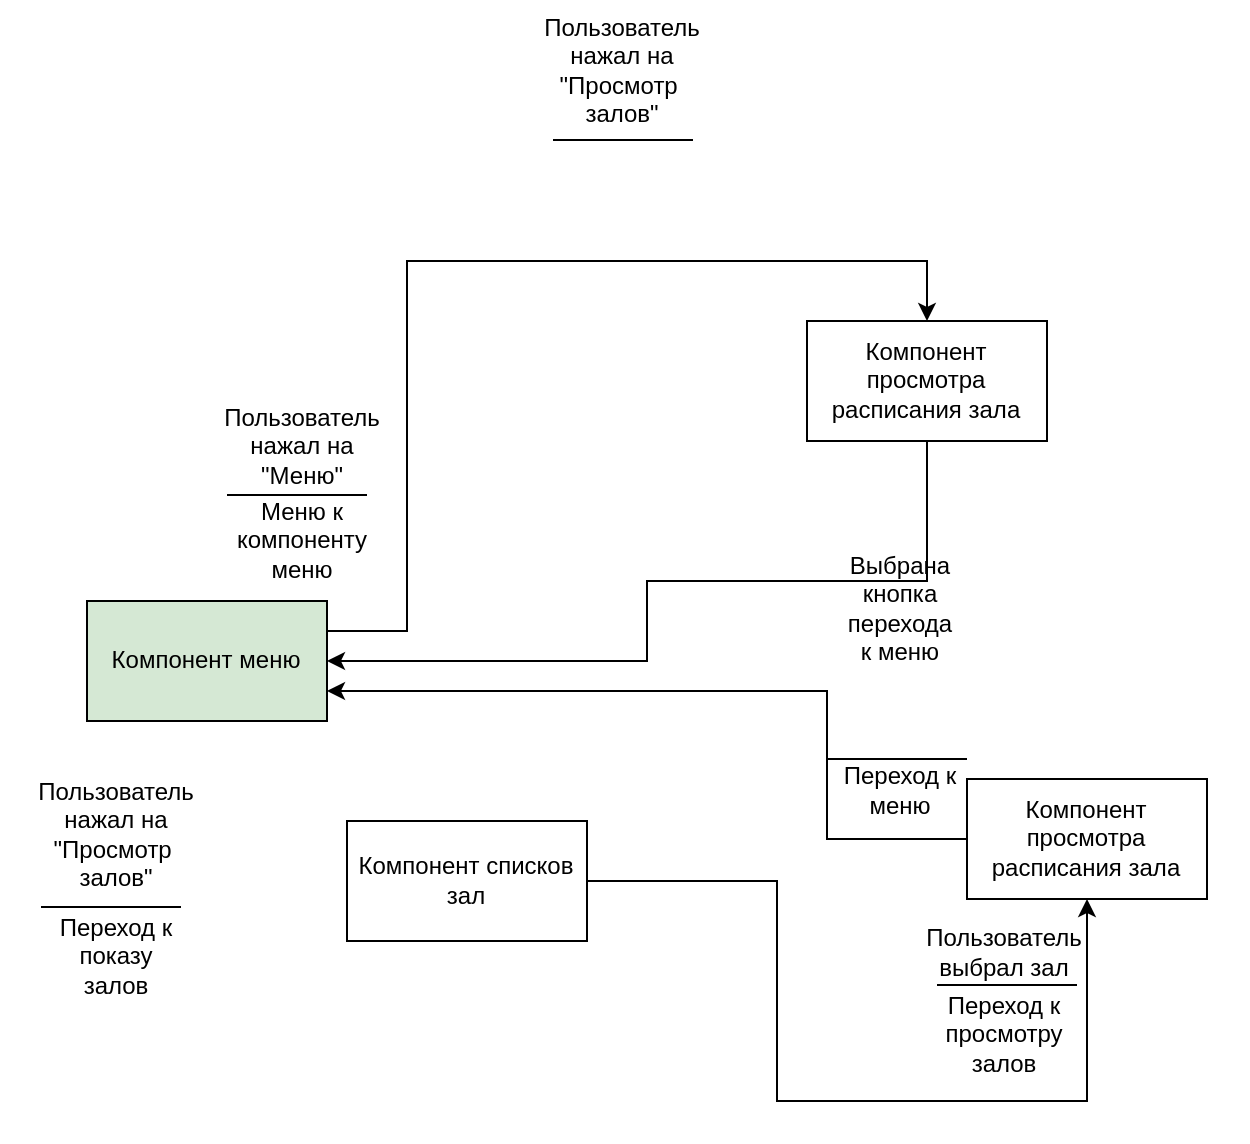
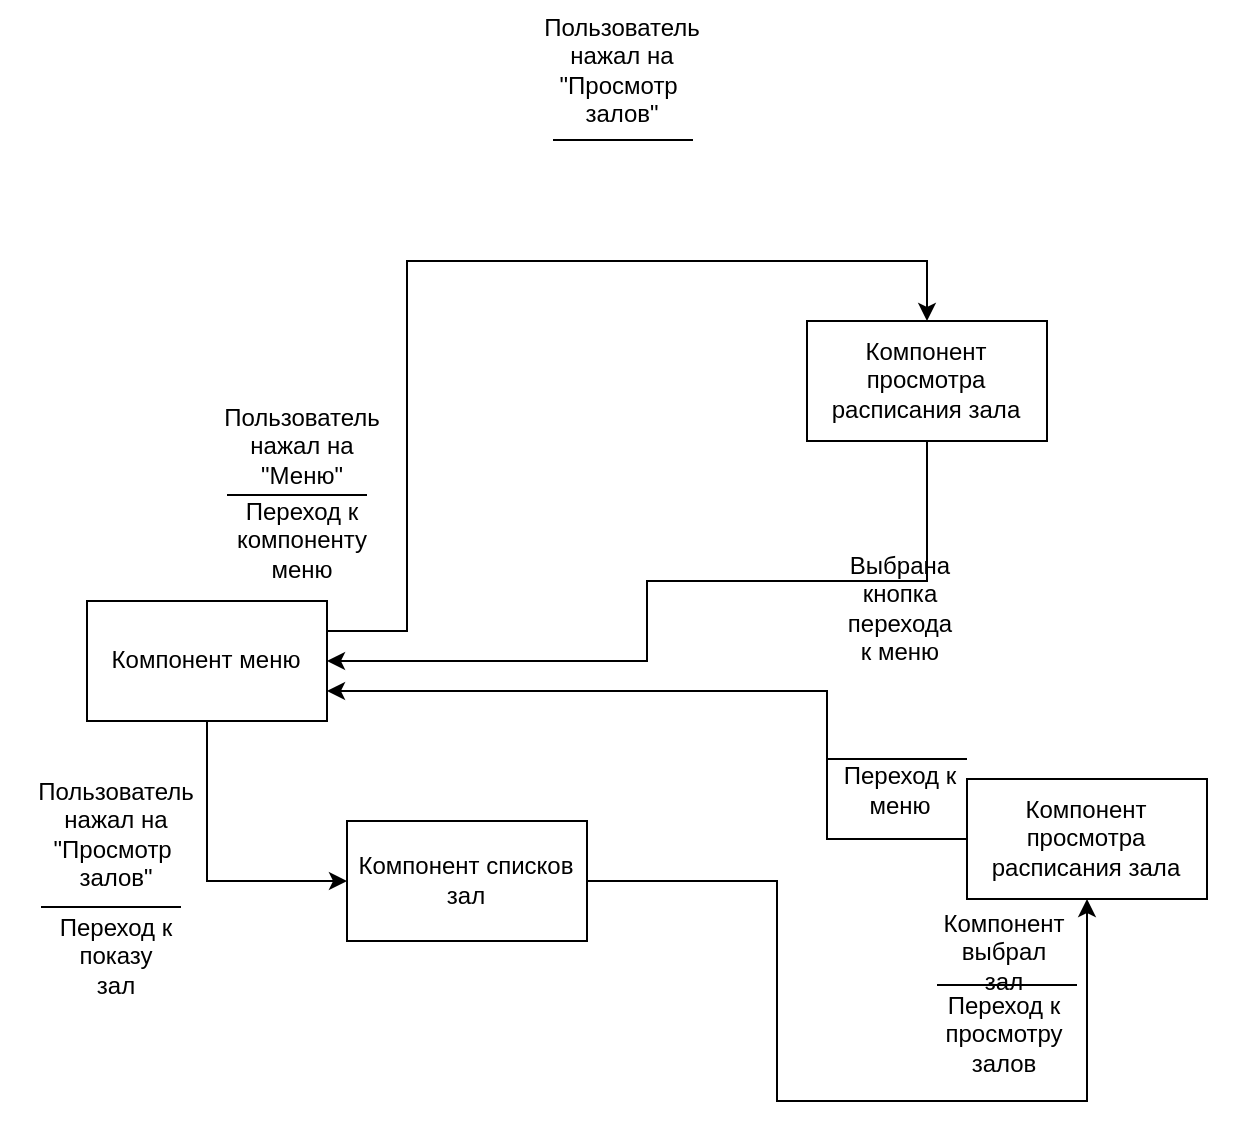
node "Меню к компоненту меню": label "Меню к компоненту меню" -> "Переход к компоненту меню"
node "Компонент меню": fillcolor #d5e8d4 -> #ffffff
edge "Компонент меню" -> "Компонент списков зал": added
node "Пользователь выбрал зал": label "Пользователь выбрал зал" -> "Компонент выбрал зал"
node "Переход к показу залов": label "Переход к показу залов" -> "Переход к показу зал"
